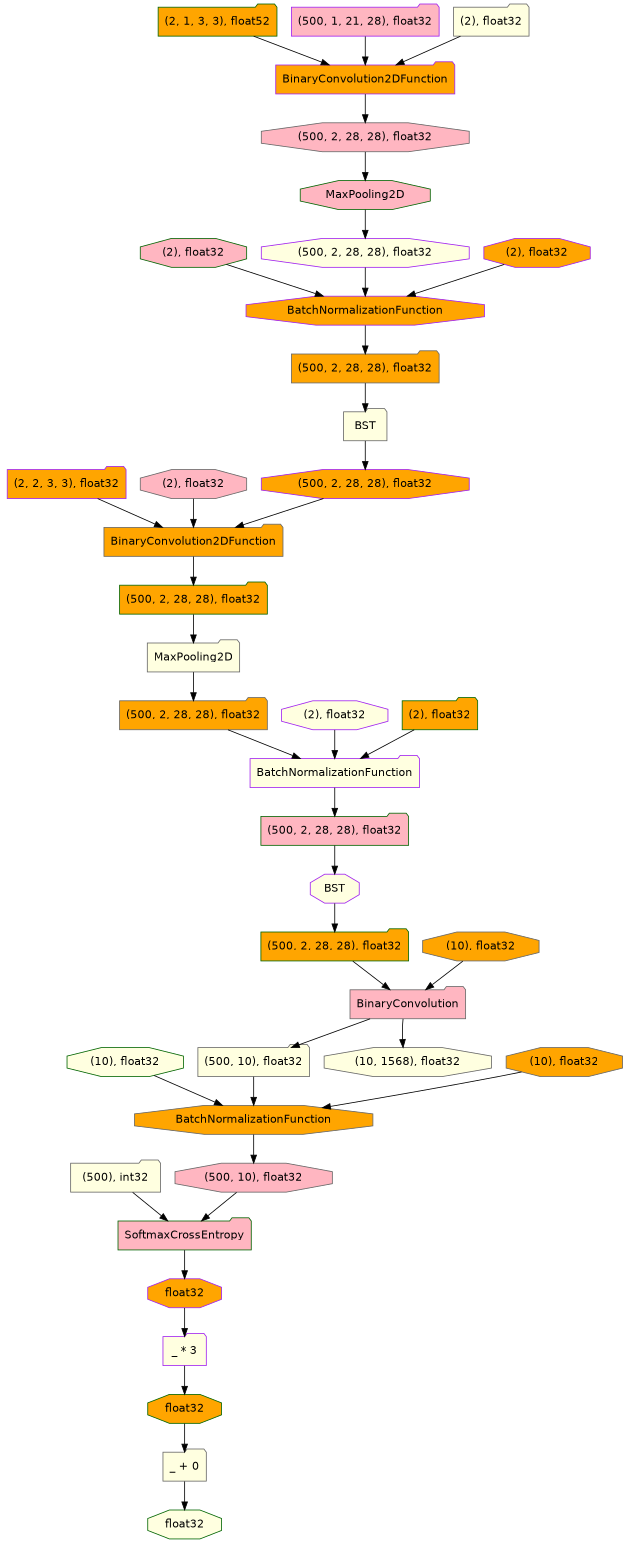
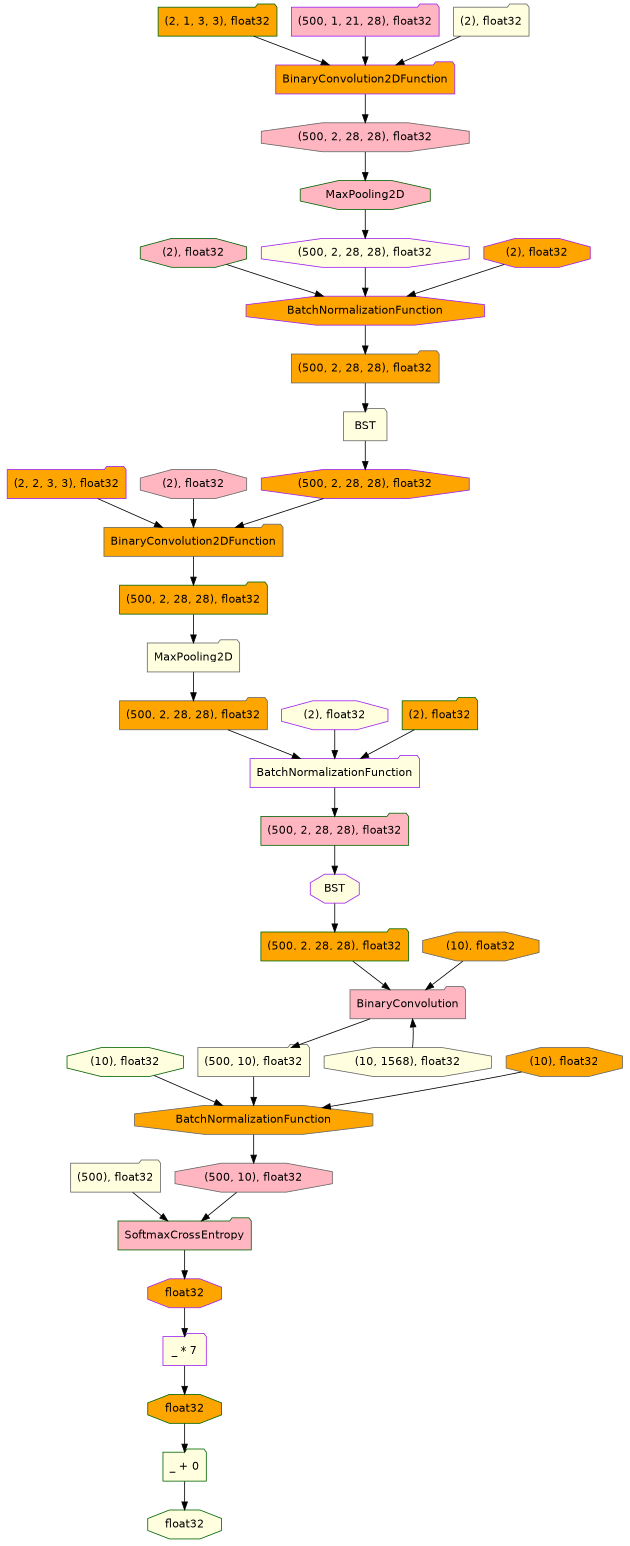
node "(2, 1, 3, 3), float52": label "(2, 1, 3, 3), float52" -> "(2, 1, 3, 3), float32"
edge "BinaryConvolution" -> "(10, 1568), float32": reversed
node "(500), int32": label "(500), int32" -> "(500), float32"
node "_ * 3": label "_ * 3" -> "_ * 7"
node "_ + 0": color gray40 -> darkgreen
